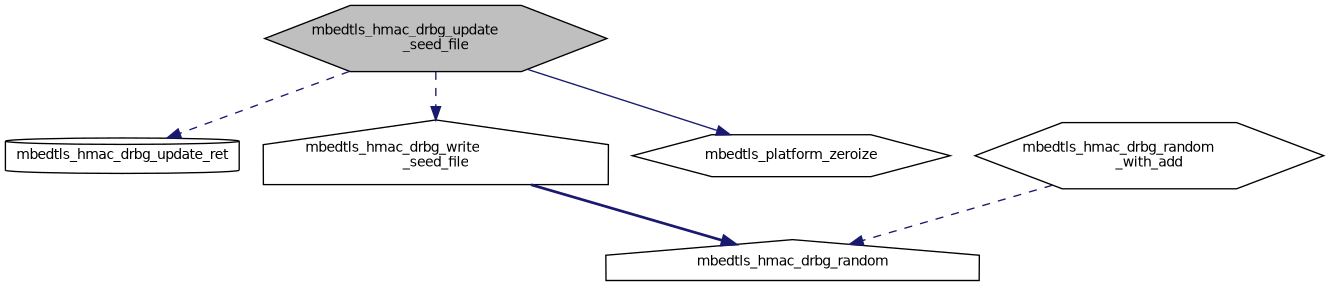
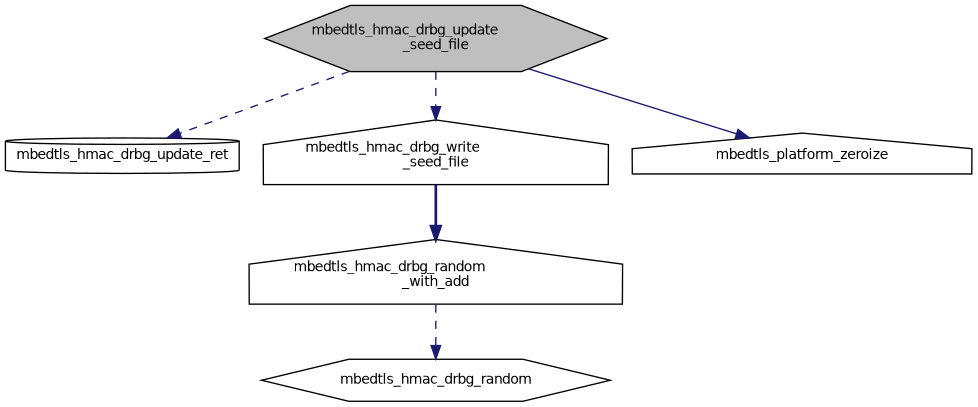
node "mbedtls_platform_zeroize": shape hexagon -> house
node "mbedtls_hmac_drbg_random _with_add": shape hexagon -> house
edge "mbedtls_hmac_drbg_write _seed_file" -> "mbedtls_hmac_drbg_random": now "mbedtls_hmac_drbg_write _seed_file" -> "mbedtls_hmac_drbg_random _with_add"
node "mbedtls_hmac_drbg_random": shape house -> hexagon
